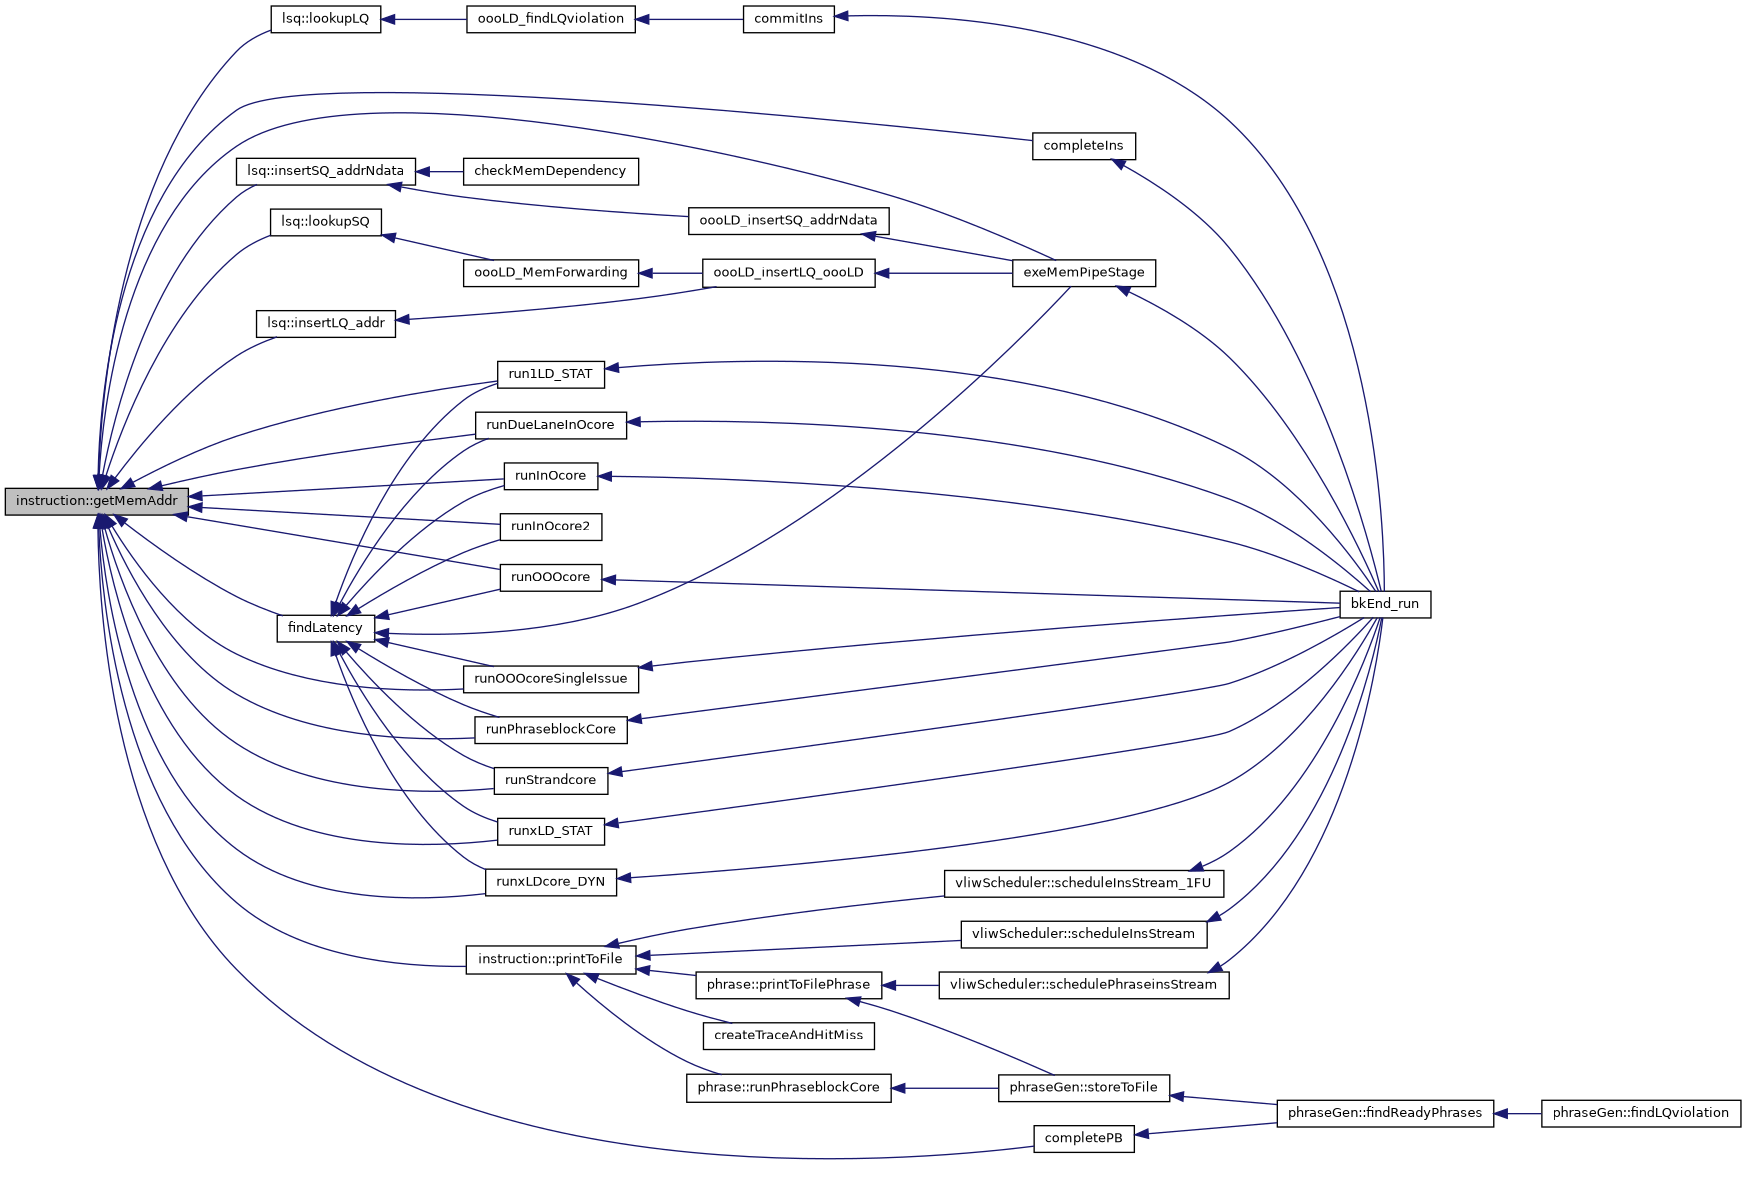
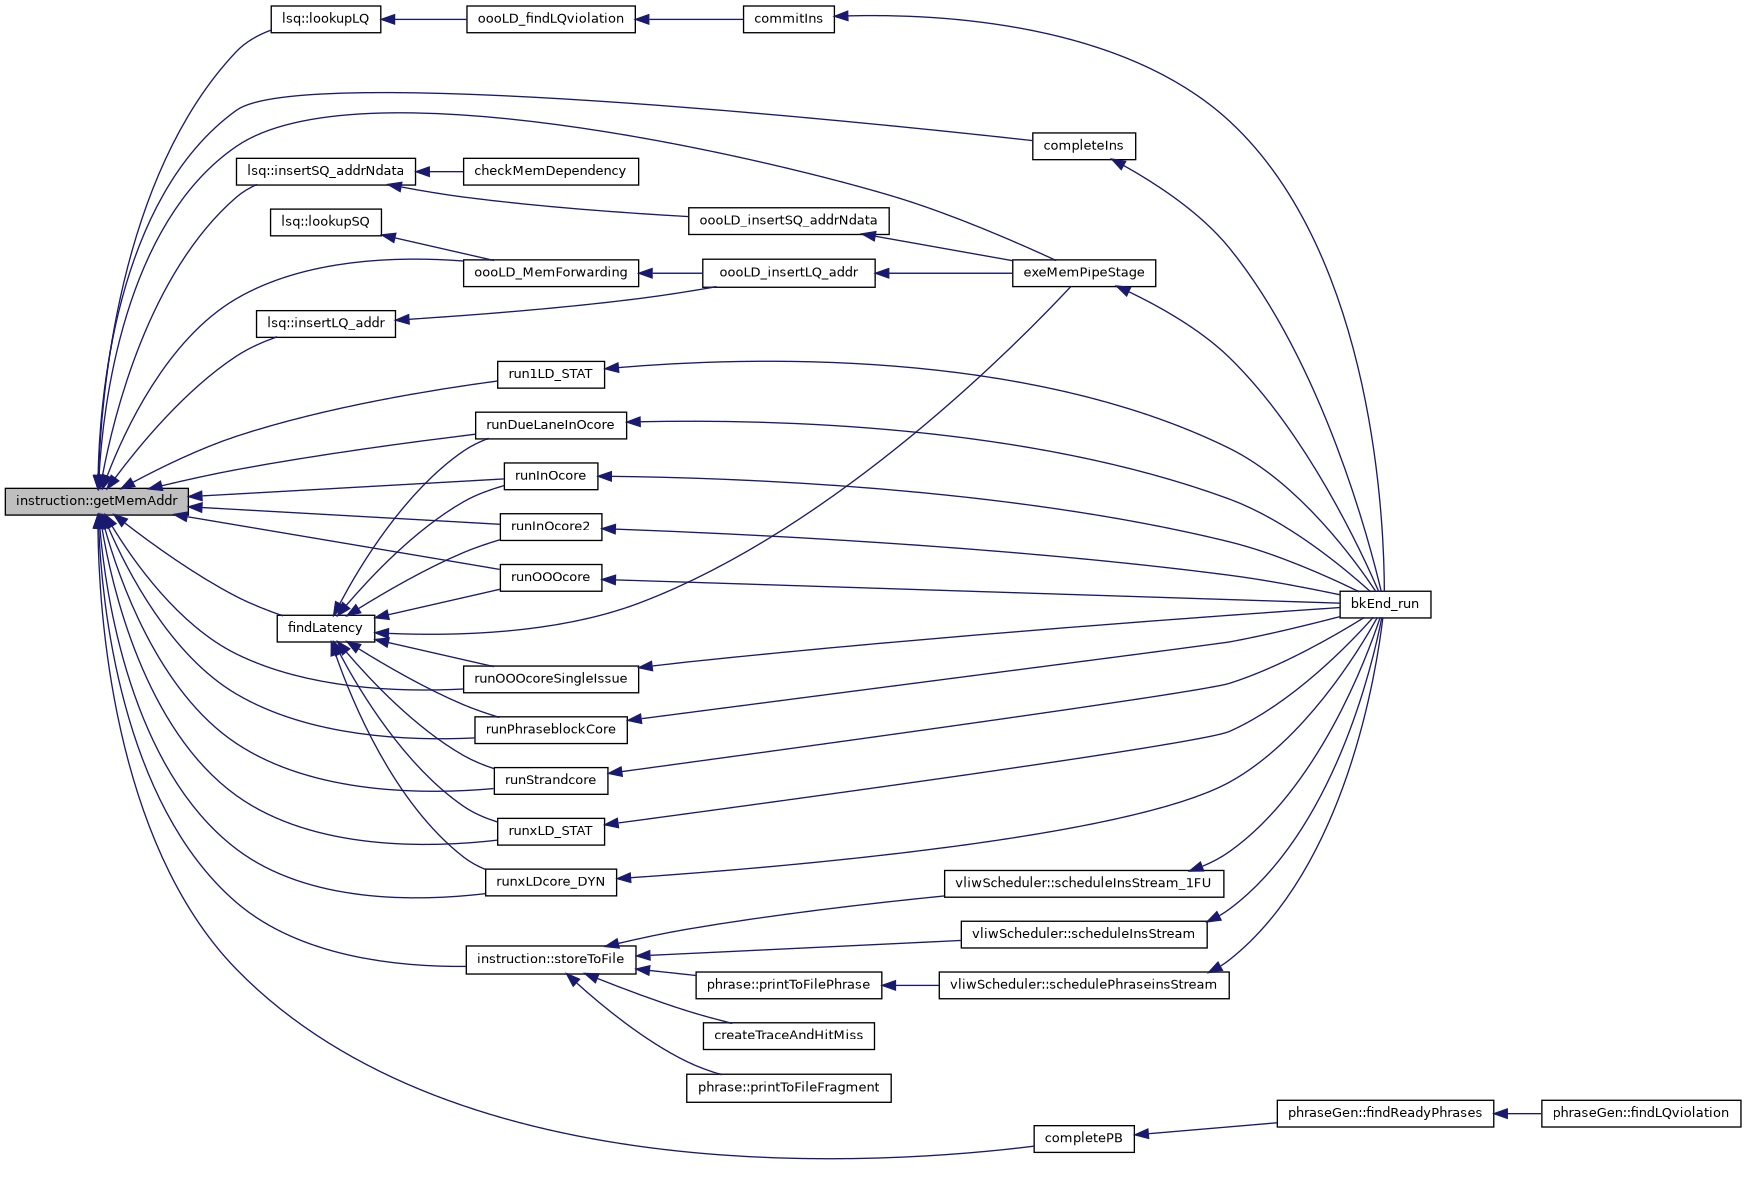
node "oooLD_insertLQ_oooLD": label "oooLD_insertLQ_oooLD" -> "oooLD_insertLQ_addr"
edge "lsq::lookupSQ" -> "instruction::getMemAddr": now "oooLD_MemForwarding" -> "instruction::getMemAddr"
edge "run1LD_STAT" -> "findLatency": removed
edge "bkEnd_run" -> "runInOcore2": added
node "instruction::printToFile": label "instruction::printToFile" -> "instruction::storeToFile"
node "phrase::runPhraseblockCore": label "phrase::runPhraseblockCore" -> "phrase::printToFileFragment"
node "phraseGen::storeToFile": removed
